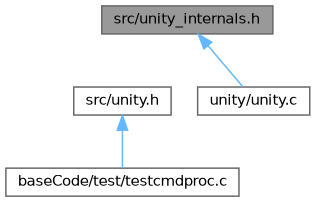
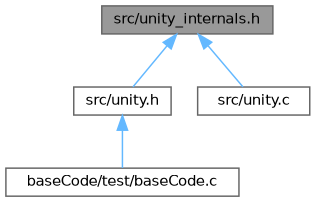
edge "src/unity.h" -> "src/unity_internals.h": added
node "unity/unity.c": label "unity/unity.c" -> "src/unity.c"
node "baseCode/test/testcmdproc.c": label "baseCode/test/testcmdproc.c" -> "baseCode/test/baseCode.c"
